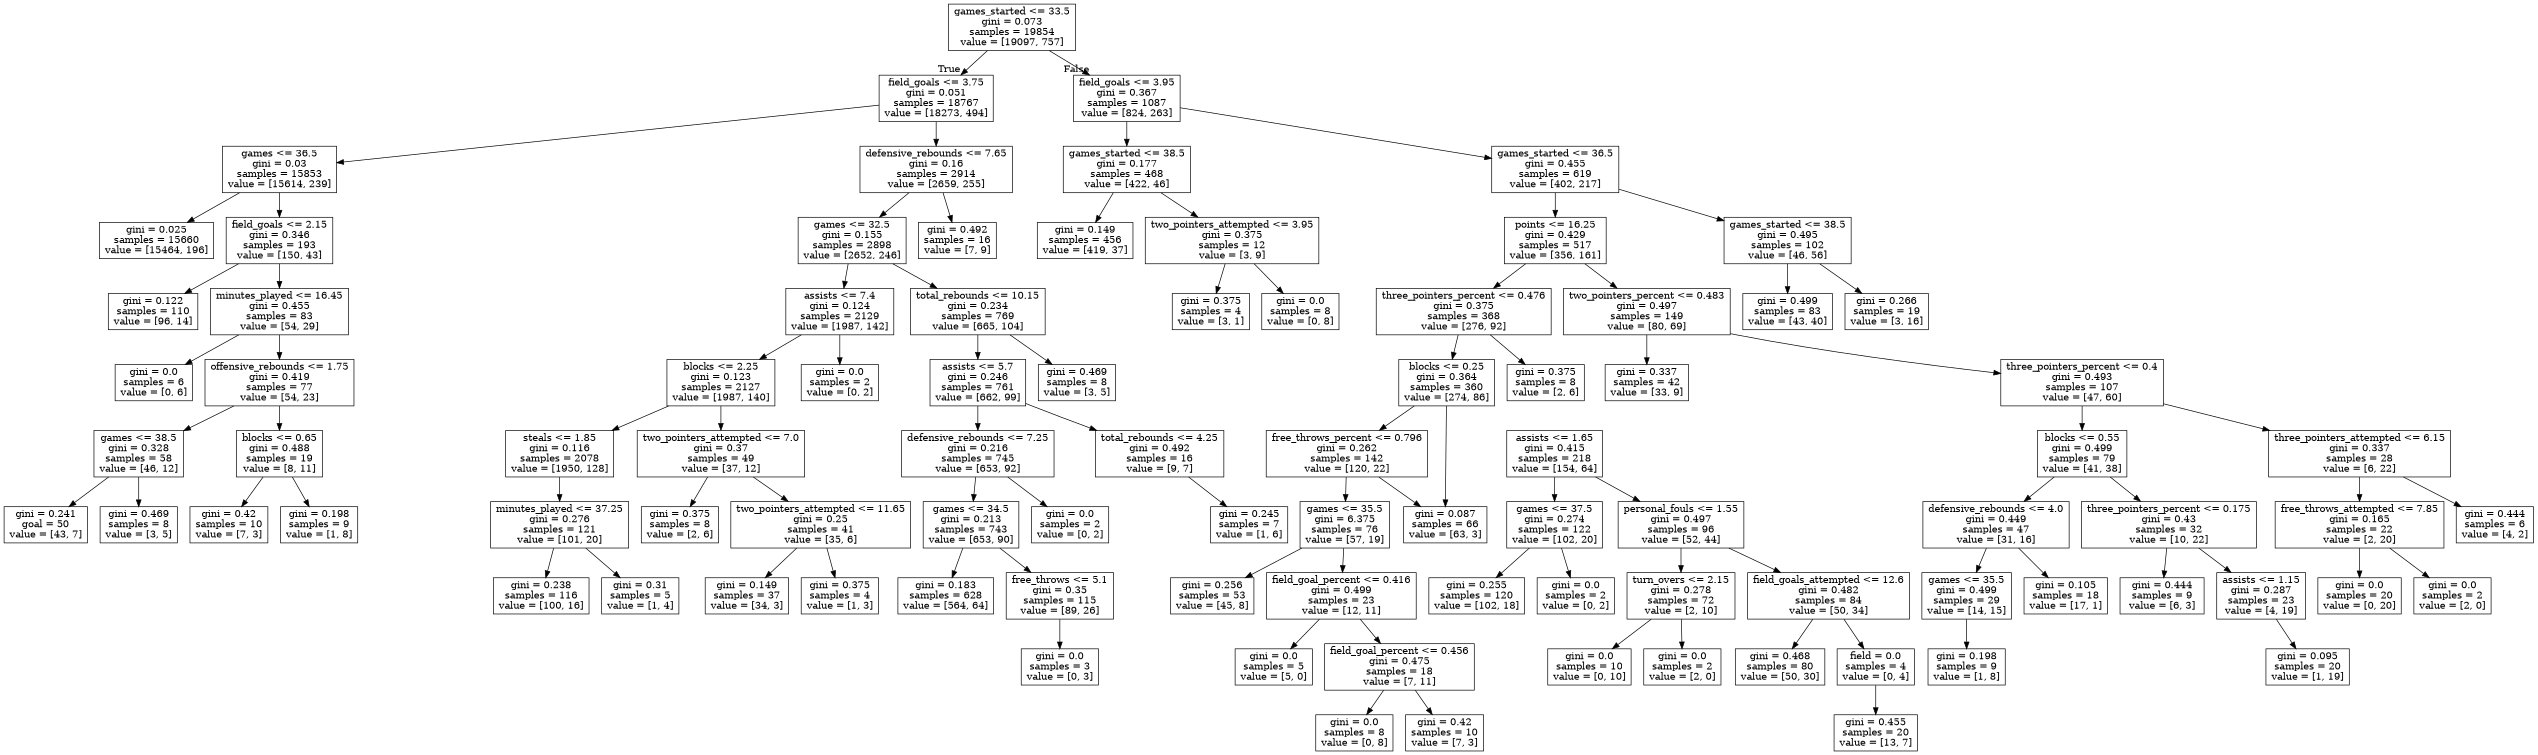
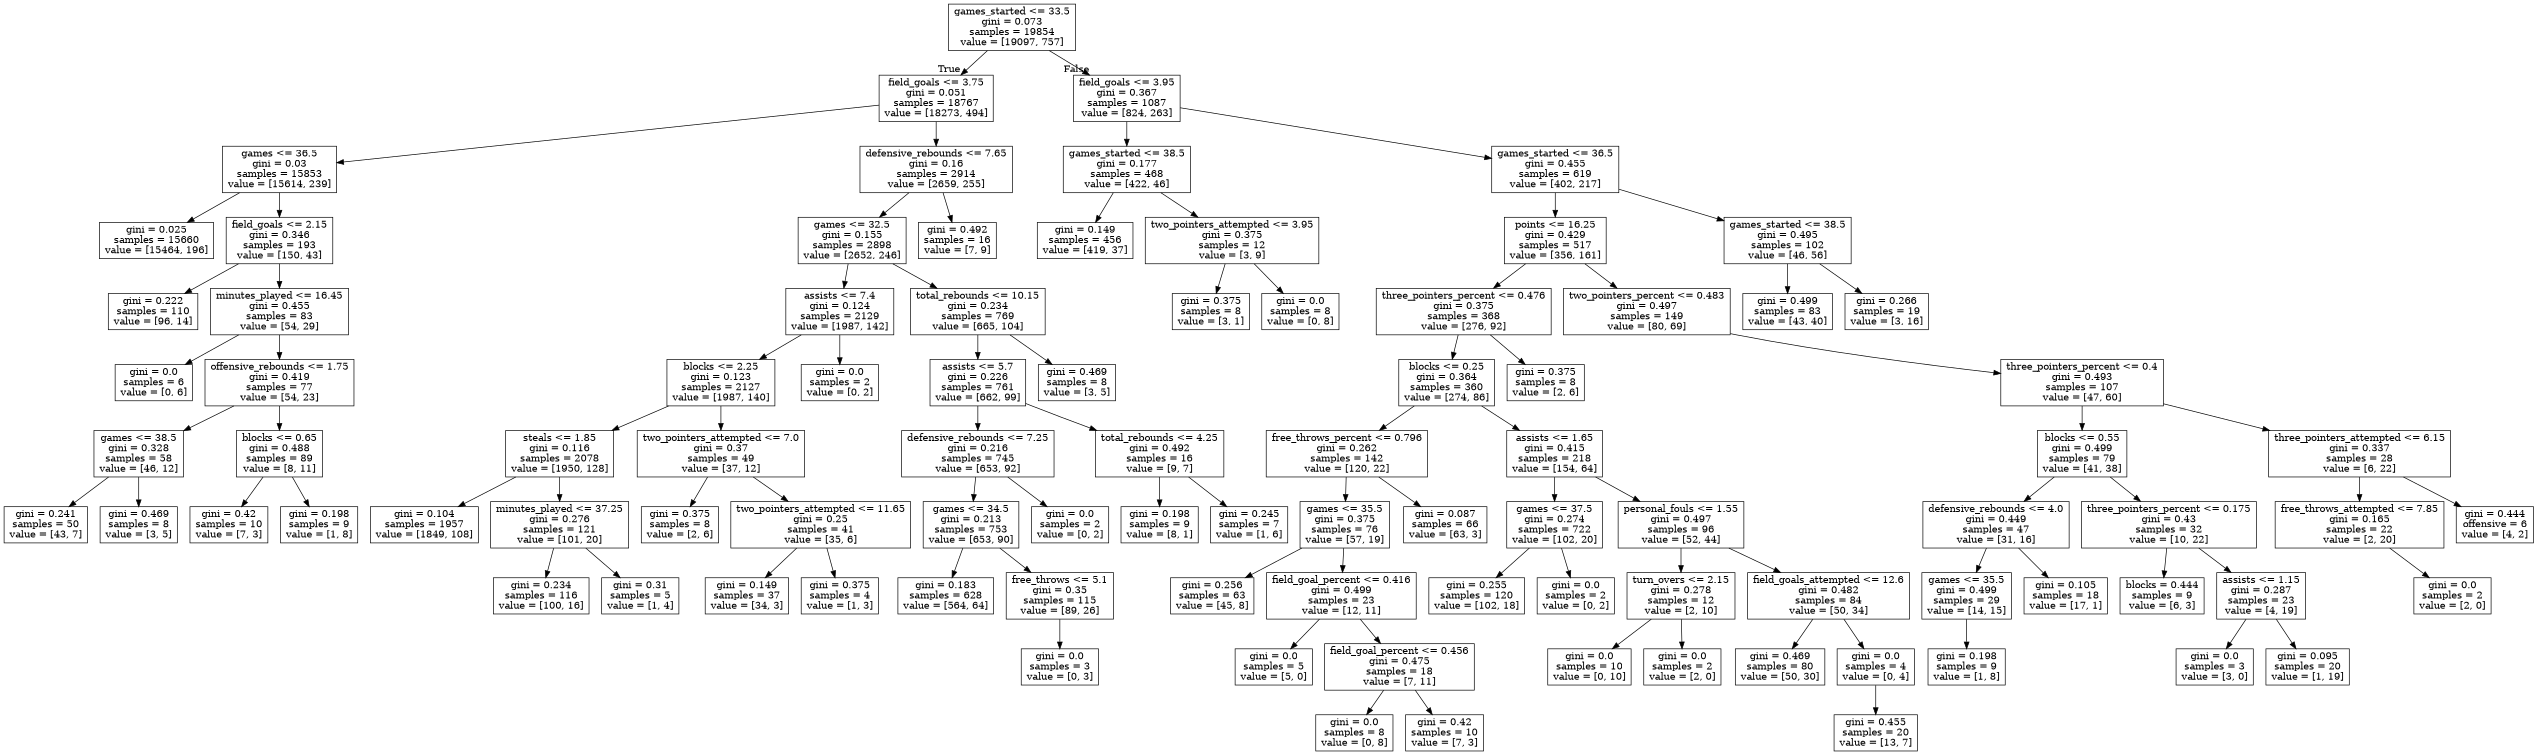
node "gini = 0.122 samples = 110 value = [96, 14]": label "gini = 0.122 samples = 110 value = [96, 14]" -> "gini = 0.222 samples = 110 value = [96, 14]"
node "gini = 0.375 samples = 4 value = [3, 1]": label "gini = 0.375 samples = 4 value = [3, 1]" -> "gini = 0.375 samples = 8 value = [3, 1]"
node "assists <= 5.7 gini = 0.246 samples = 761 value = [662, 99]": label "assists <= 5.7 gini = 0.246 samples = 761 value = [662, 99]" -> "assists <= 5.7 gini = 0.226 samples = 761 value = [662, 99]"
node "gini = 0.337 samples = 42 value = [33, 9]": removed
edge "blocks <= 0.25 gini = 0.364 samples = 360 value = [274, 86]" -> "gini = 0.087 samples = 66 value = [63, 3]": now "blocks <= 0.25 gini = 0.364 samples = 360 value = [274, 86]" -> "assists <= 1.65 gini = 0.415 samples = 218 value = [154, 64]"
node "blocks <= 0.65 gini = 0.488 samples = 19 value = [8, 11]": label "blocks <= 0.65 gini = 0.488 samples = 19 value = [8, 11]" -> "blocks <= 0.65 gini = 0.488 samples = 89 value = [8, 11]"
node "gini = 0.241 goal = 50 value = [43, 7]": label "gini = 0.241 goal = 50 value = [43, 7]" -> "gini = 0.241 samples = 50 value = [43, 7]"
node "gini = 0.104 samples = 1957 value = [1849, 108]": added
node "games <= 34.5 gini = 0.213 samples = 743 value = [653, 90]": label "games <= 34.5 gini = 0.213 samples = 743 value = [653, 90]" -> "games <= 34.5 gini = 0.213 samples = 753 value = [653, 90]"
node "gini = 0.198 samples = 9 value = [8, 1]": added
node "games <= 35.5 gini = 6.375 samples = 76 value = [57, 19]": label "games <= 35.5 gini = 6.375 samples = 76 value = [57, 19]" -> "games <= 35.5 gini = 0.375 samples = 76 value = [57, 19]"
node "games <= 37.5 gini = 0.274 samples = 122 value = [102, 20]": label "games <= 37.5 gini = 0.274 samples = 122 value = [102, 20]" -> "games <= 37.5 gini = 0.274 samples = 722 value = [102, 20]"
node "gini = 0.444 samples = 6 value = [4, 2]": label "gini = 0.444 samples = 6 value = [4, 2]" -> "gini = 0.444 offensive = 6 value = [4, 2]"
node "gini = 0.238 samples = 116 value = [100, 16]": label "gini = 0.238 samples = 116 value = [100, 16]" -> "gini = 0.234 samples = 116 value = [100, 16]"
node "gini = 0.256 samples = 53 value = [45, 8]": label "gini = 0.256 samples = 53 value = [45, 8]" -> "gini = 0.256 samples = 63 value = [45, 8]"
node "turn_overs <= 2.15 gini = 0.278 samples = 72 value = [2, 10]": label "turn_overs <= 2.15 gini = 0.278 samples = 72 value = [2, 10]" -> "turn_overs <= 2.15 gini = 0.278 samples = 12 value = [2, 10]"
node "gini = 0.444 samples = 9 value = [6, 3]": label "gini = 0.444 samples = 9 value = [6, 3]" -> "blocks = 0.444 samples = 9 value = [6, 3]"
node "gini = 0.0 samples = 20 value = [0, 20]": removed
node "gini = 0.468 samples = 80 value = [50, 30]": label "gini = 0.468 samples = 80 value = [50, 30]" -> "gini = 0.469 samples = 80 value = [50, 30]"
node "field = 0.0 samples = 4 value = [0, 4]": label "field = 0.0 samples = 4 value = [0, 4]" -> "gini = 0.0 samples = 4 value = [0, 4]"
node "gini = 0.0 samples = 3 value = [3, 0]": added
